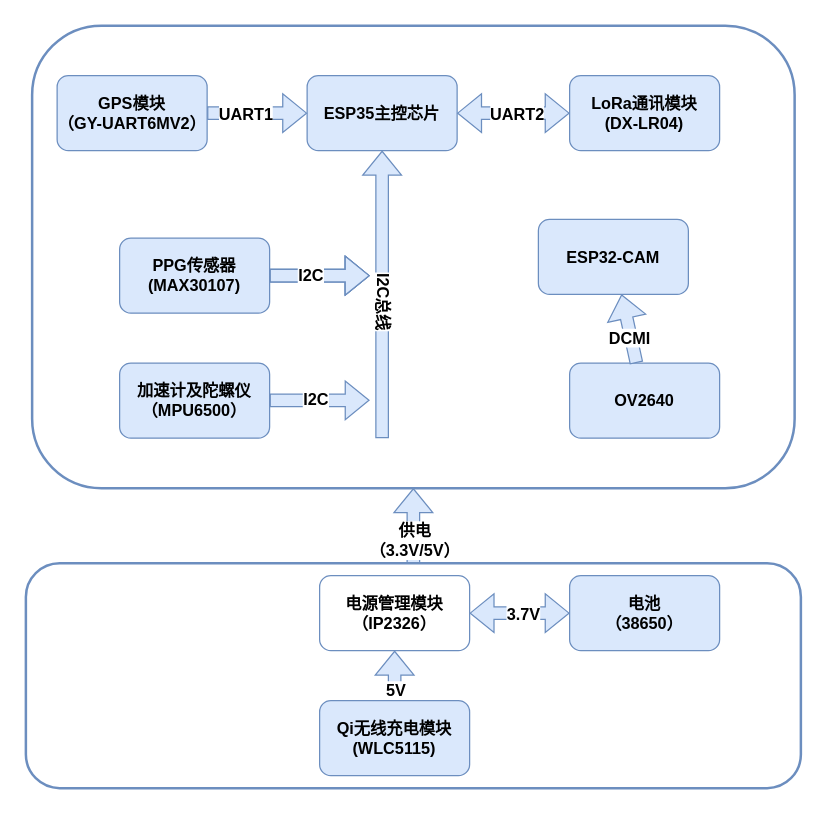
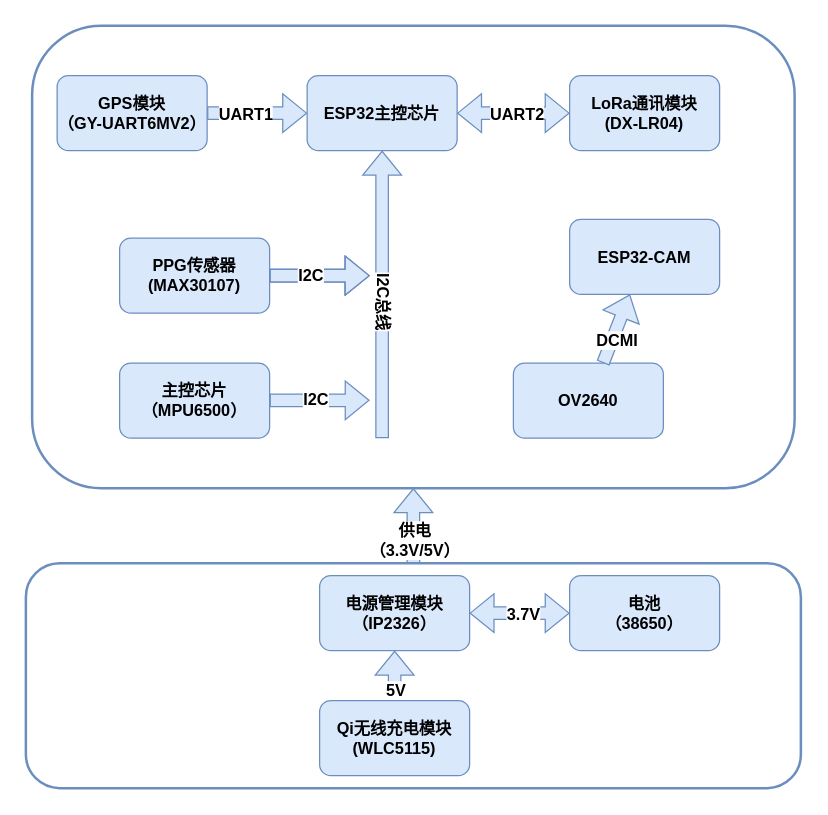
node "ESP35主控芯片": label "ESP35主控芯片" -> "ESP32主控芯片"
node "ESP32-CAM": moved (613, 257) -> (644, 257)
node "加速计及陀螺仪 （MPU6500）": label "加速计及陀螺仪 （MPU6500）" -> "主控芯片 （MPU6500）"
node "OV2640": moved (644, 401) -> (588, 401)
node "电源管理模块 （IP2326）": fillcolor #ffffff -> #dae8fc
